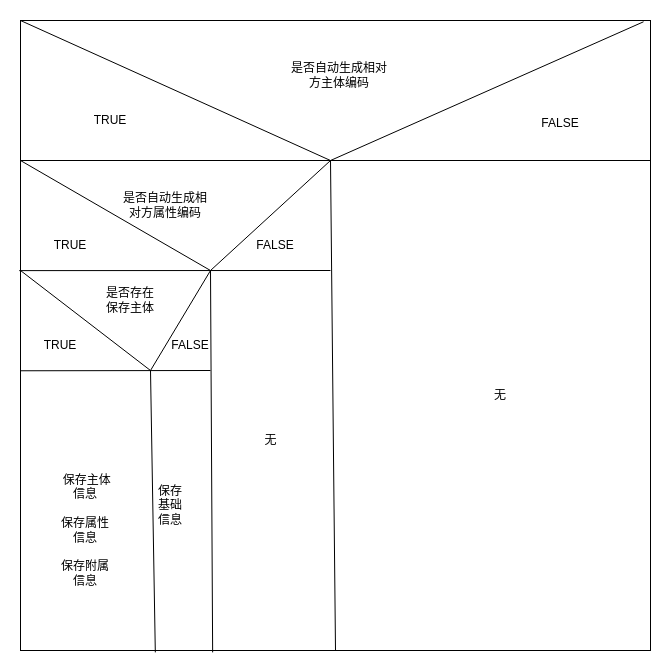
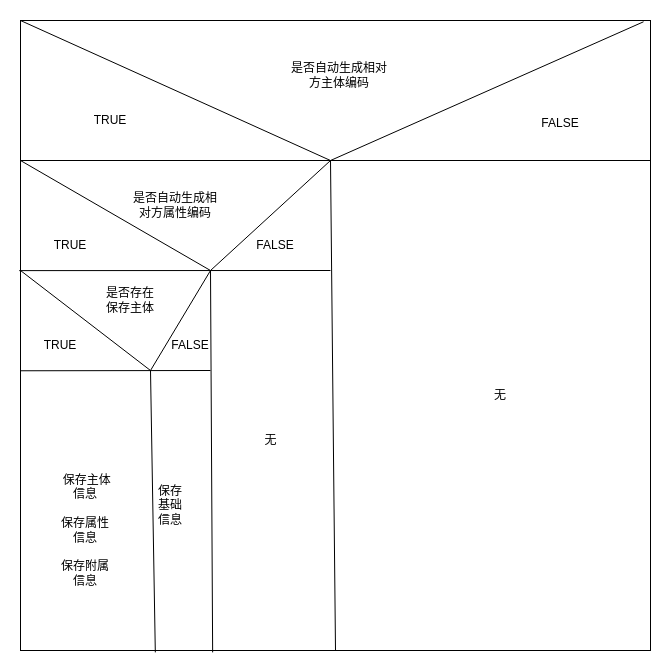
node "是否自动生成相对方属性编码": moved (166, 206) -> (176, 206)
